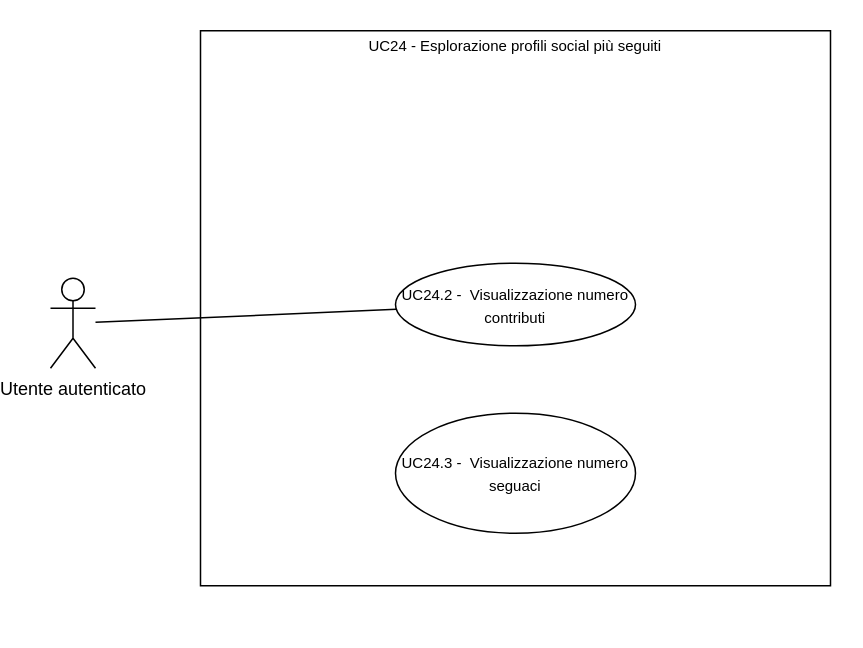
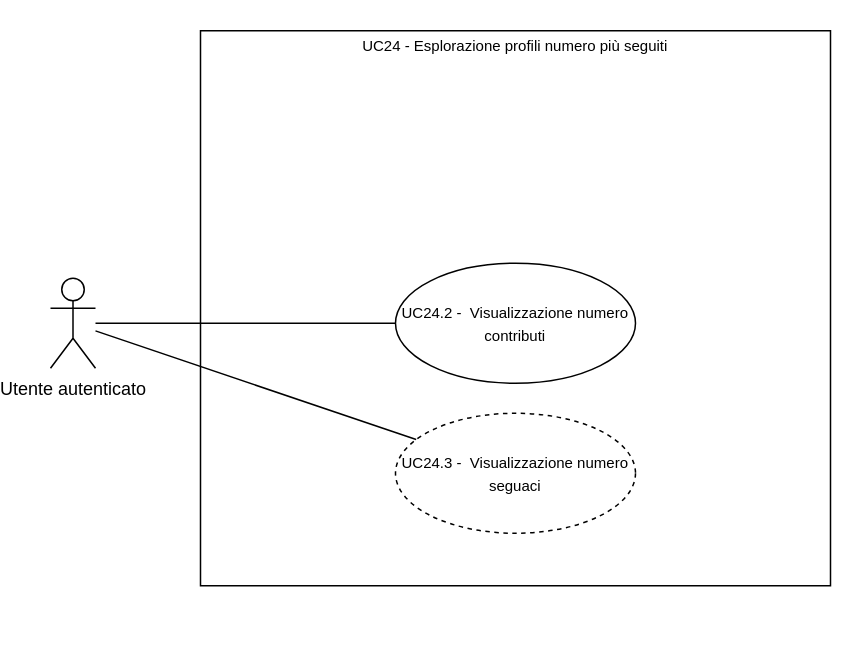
node "UC24 - Esplorazione profili social più seguiti": label "UC24 - Esplorazione profili social più seguiti" -> "UC24 - Esplorazione profili numero più seguiti"
node "UC24.2 - Visualizzazione numero contributi": size 240x83 -> 240x120
edge "Utente autenticato" -- "UC24.3 - Visualizzazione numero seguaci": added
node "UC24.3 - Visualizzazione numero seguaci": style solid -> dashed
